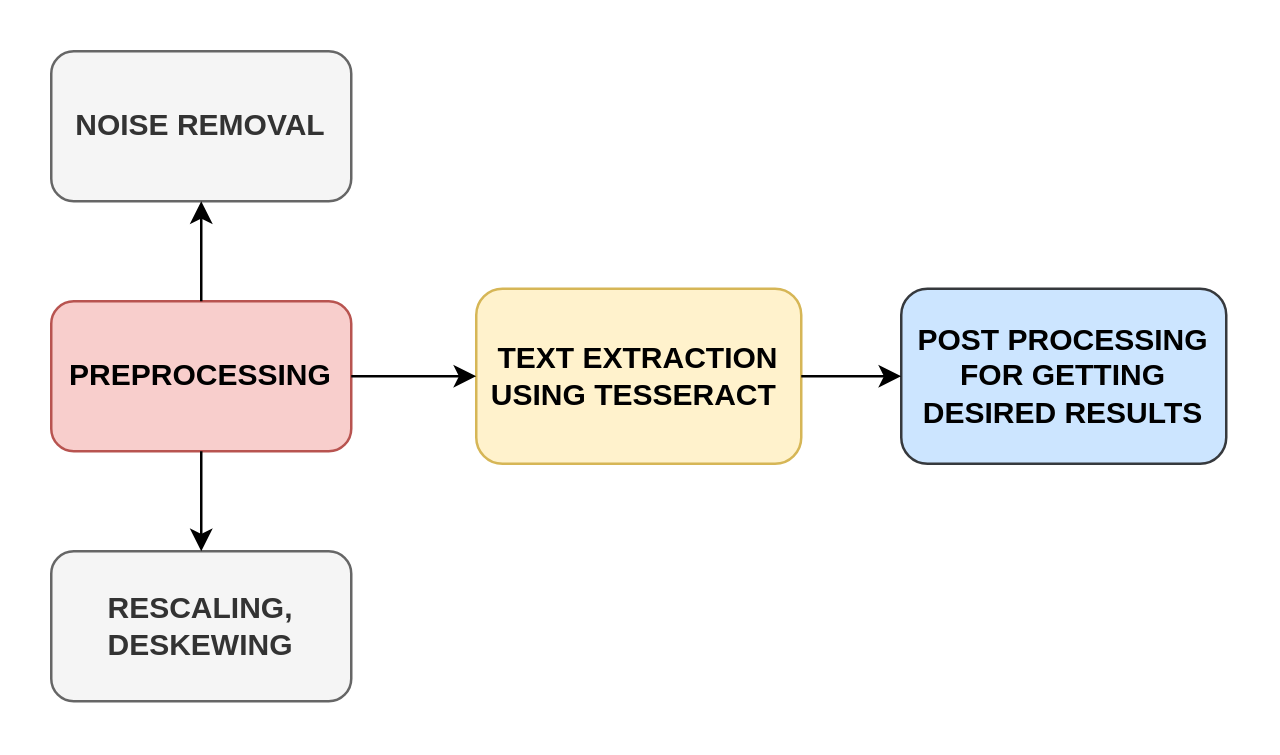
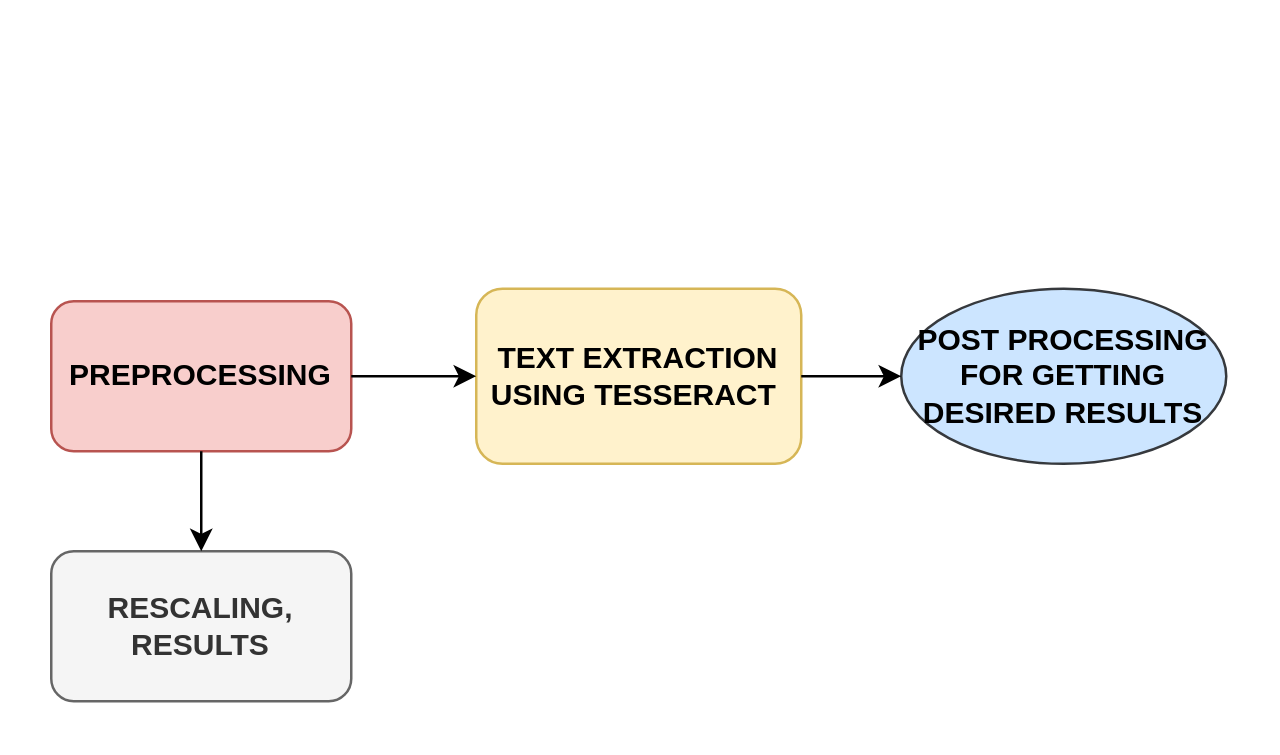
node "NOISE REMOVAL": removed
edge "PREPROCESSING" -> "NOISE REMOVAL": removed
node "POST PROCESSING FOR GETTING DESIRED RESULTS": shape rounded rectangle -> ellipse
node "RESCALING, DESKEWING": label "RESCALING, DESKEWING" -> "RESCALING, RESULTS"
